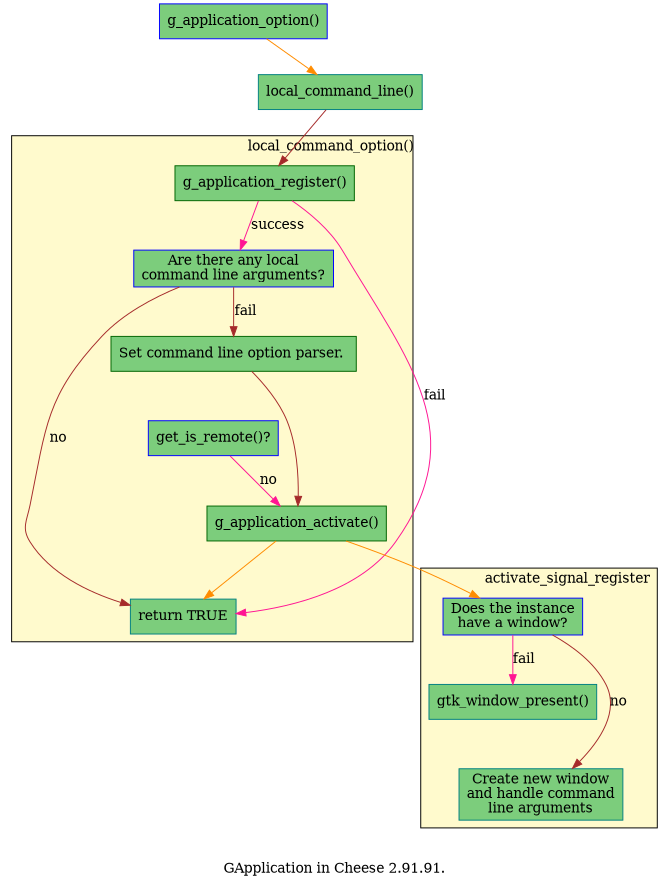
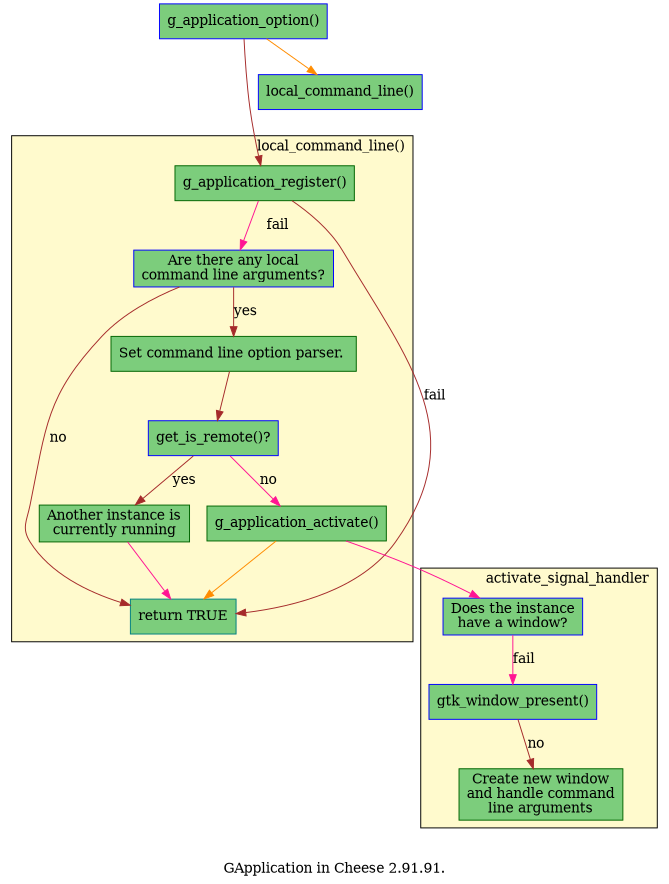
node "local_command_line()": color teal -> blue
edge "local_command_line()" -> "g_application_register()": now "g_application_option()" -> "g_application_register()"
cluster "local_command_option()": label "local_command_option()" -> "local_command_line()"
edge "g_application_register()" -> "Are there any local command line arguments?": label "success" -> "fail"
edge "Are there any local command line arguments?" -> "Set command line option parser.": label "fail" -> "yes"
edge "Set command line option parser." -> "g_application_activate()": now "Set command line option parser." -> "get_is_remote()?"
edge "g_application_register()" -> "return TRUE": color deeppink -> brown
node "Another instance is currently running": added
edge "g_application_activate()" -> "Does the instance have a window?": color darkorange -> deeppink
cluster "activate_signal_register": label "activate_signal_register" -> "activate_signal_handler"
edge "Does the instance have a window?" -> "Create new window and handle command line arguments": now "gtk_window_present()" -> "Create new window and handle command line arguments"
node "gtk_window_present()": color teal -> blue
node "Create new window and handle command line arguments": color teal -> darkgreen
